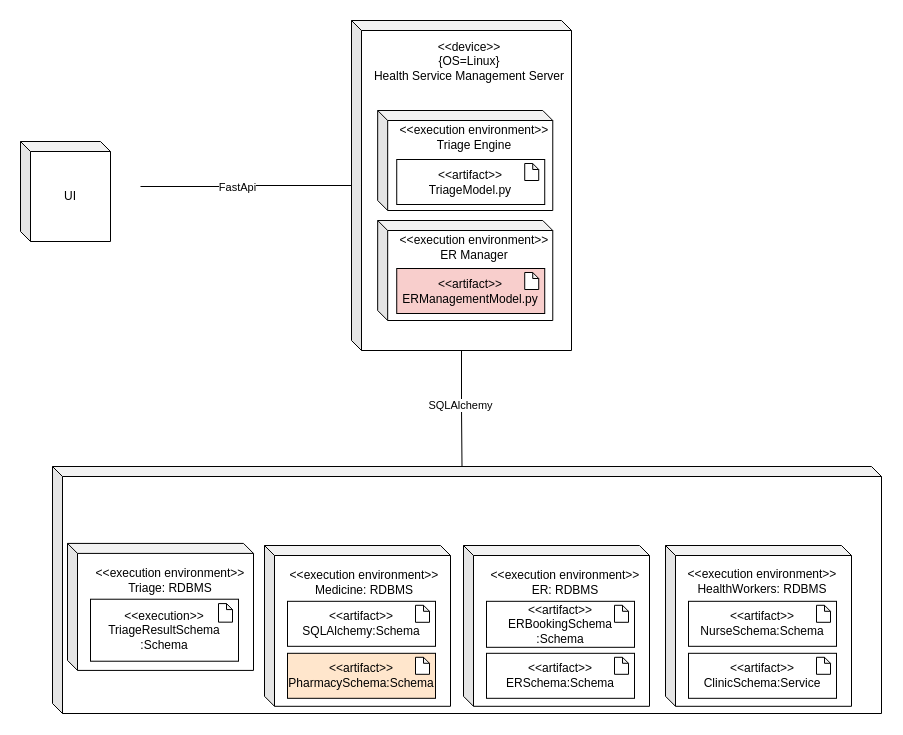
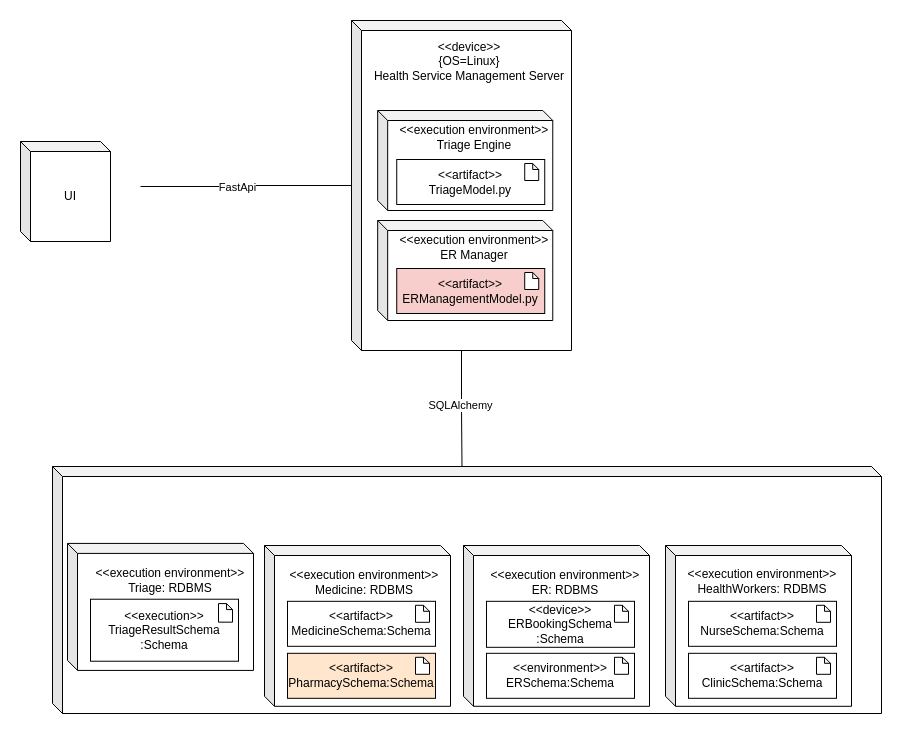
node "<<artifact>> SQLAlchemy:Schema": label "<<artifact>> SQLAlchemy:Schema" -> "<<artifact>> MedicineSchema:Schema"
node "<<artifact>> ERBookingSchema :Schema": label "<<artifact>> ERBookingSchema :Schema" -> "<<device>> ERBookingSchema :Schema"
node "<<artifact>> ERSchema:Schema": label "<<artifact>> ERSchema:Schema" -> "<<environment>> ERSchema:Schema"
node "<<artifact>> ClinicSchema:Service": label "<<artifact>> ClinicSchema:Service" -> "<<artifact>> ClinicSchema:Schema"
